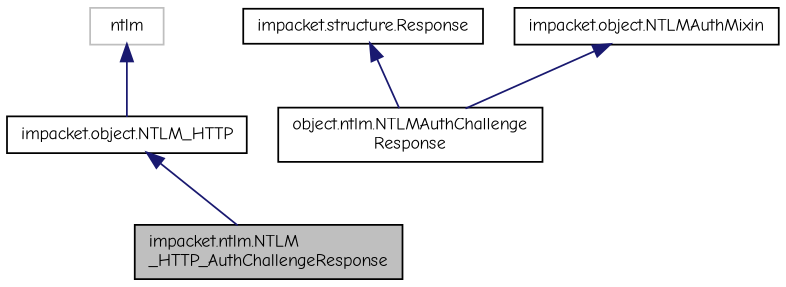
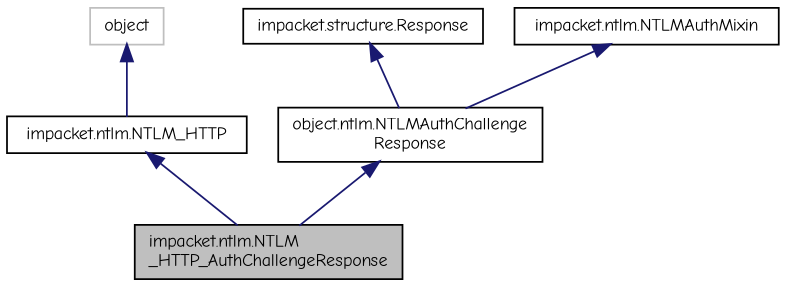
node "ntlm": label "ntlm" -> "object"
node "impacket.object.NTLMAuthMixin": label "impacket.object.NTLMAuthMixin" -> "impacket.ntlm.NTLMAuthMixin"
node "impacket.object.NTLM_HTTP": label "impacket.object.NTLM_HTTP" -> "impacket.ntlm.NTLM_HTTP"
edge "impacket.ntlm.NTLM _HTTP_AuthChallengeResponse" -> "object.ntlm.NTLMAuthChallenge Response": added
